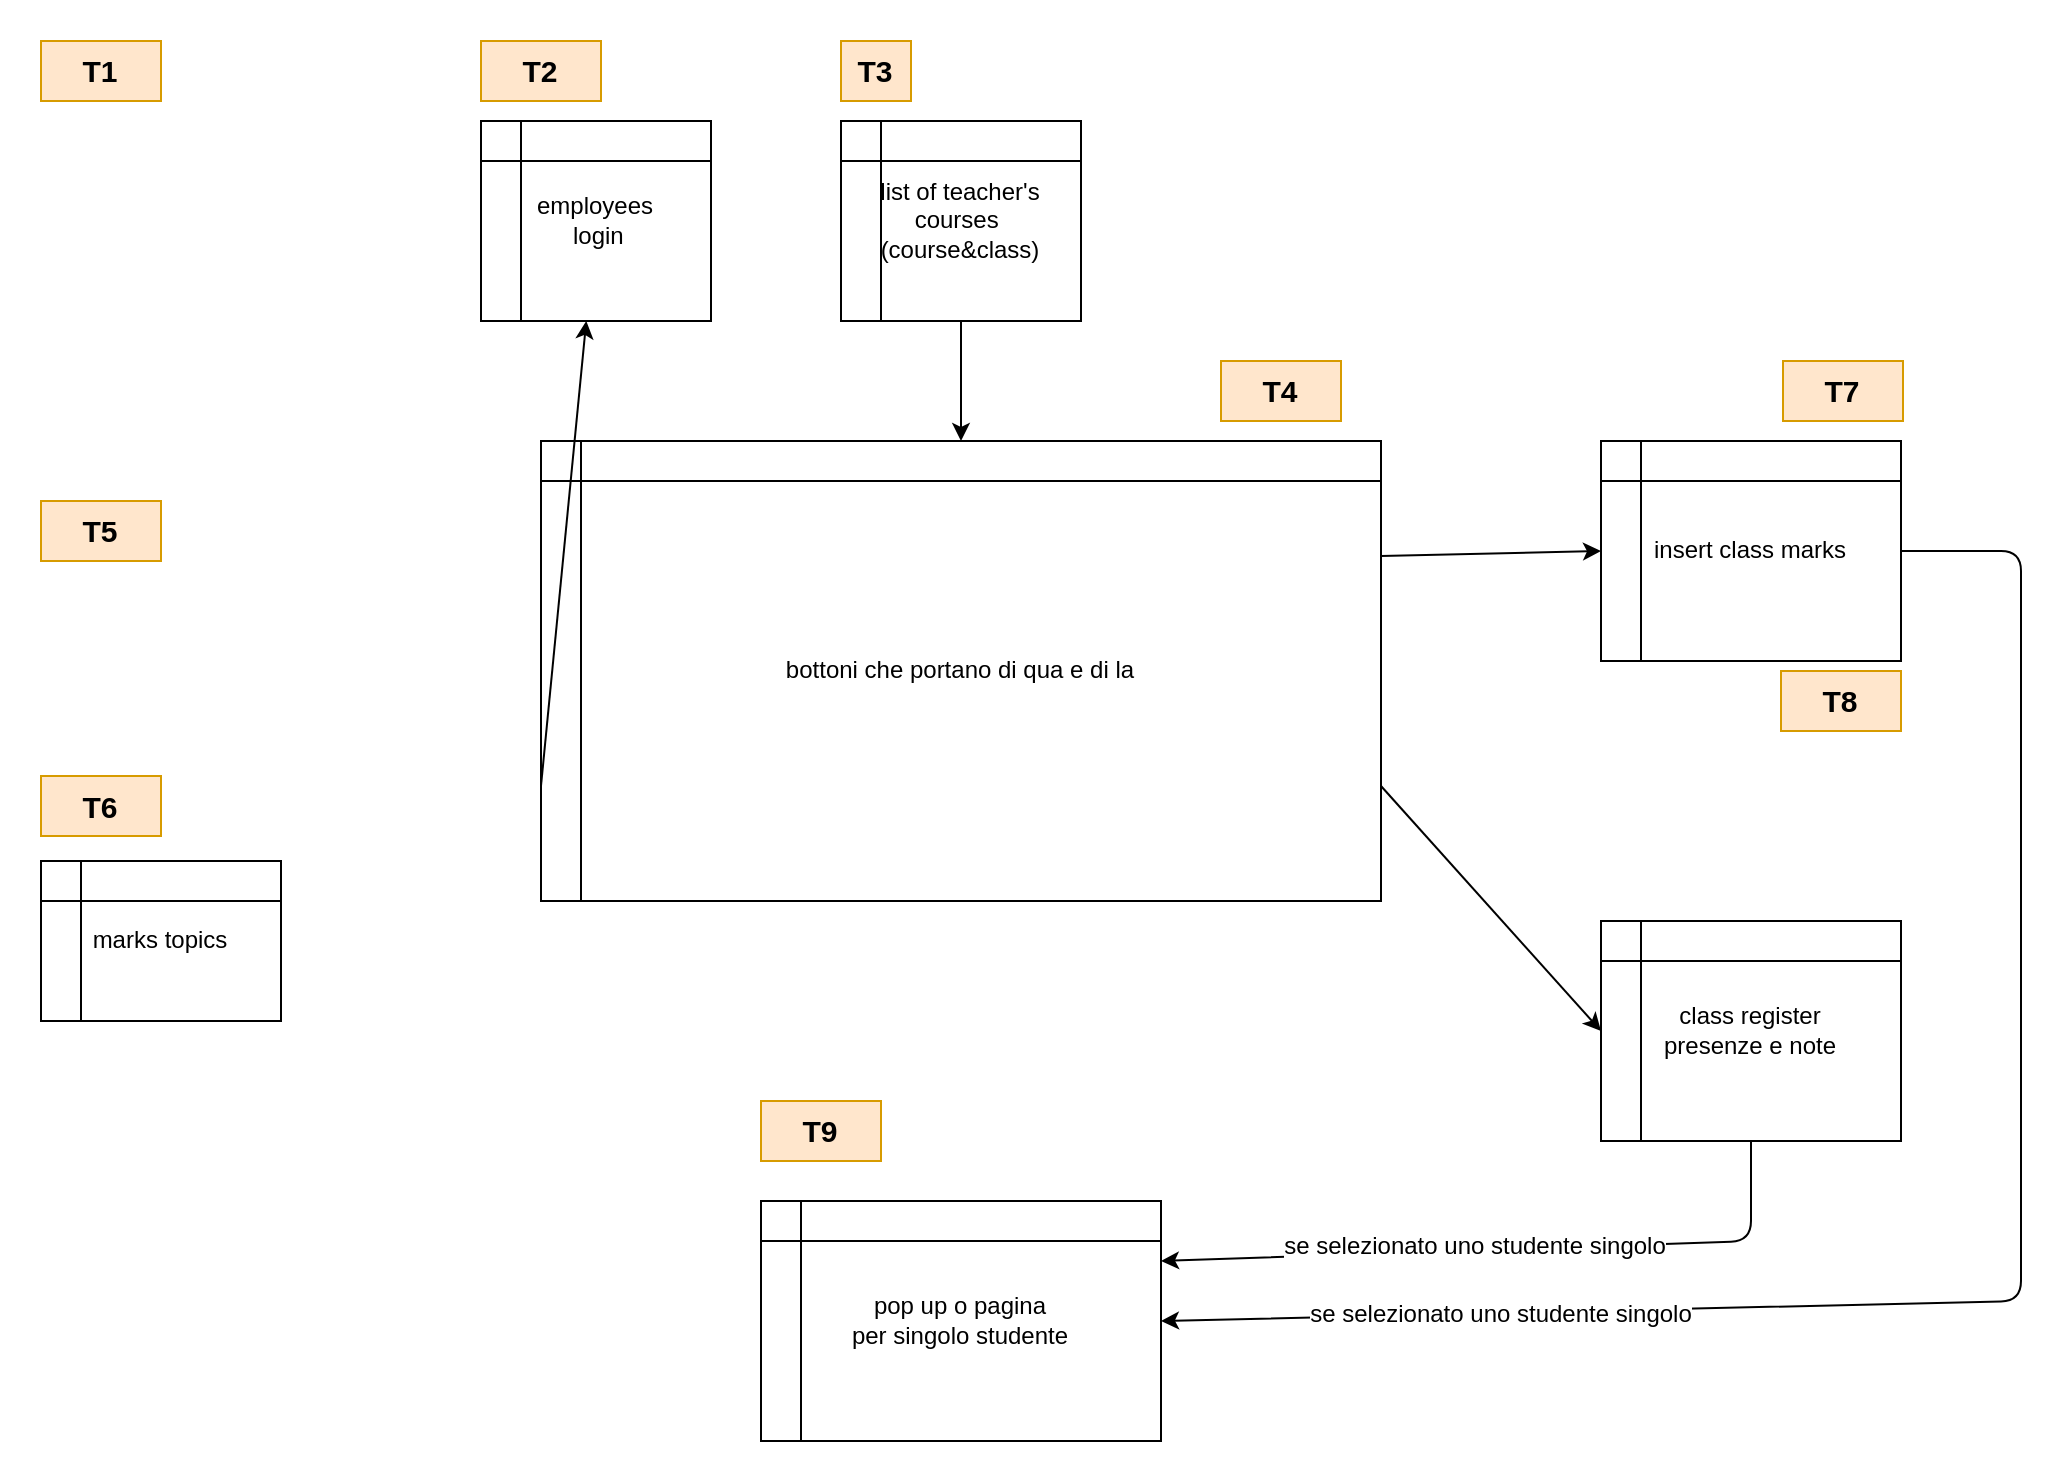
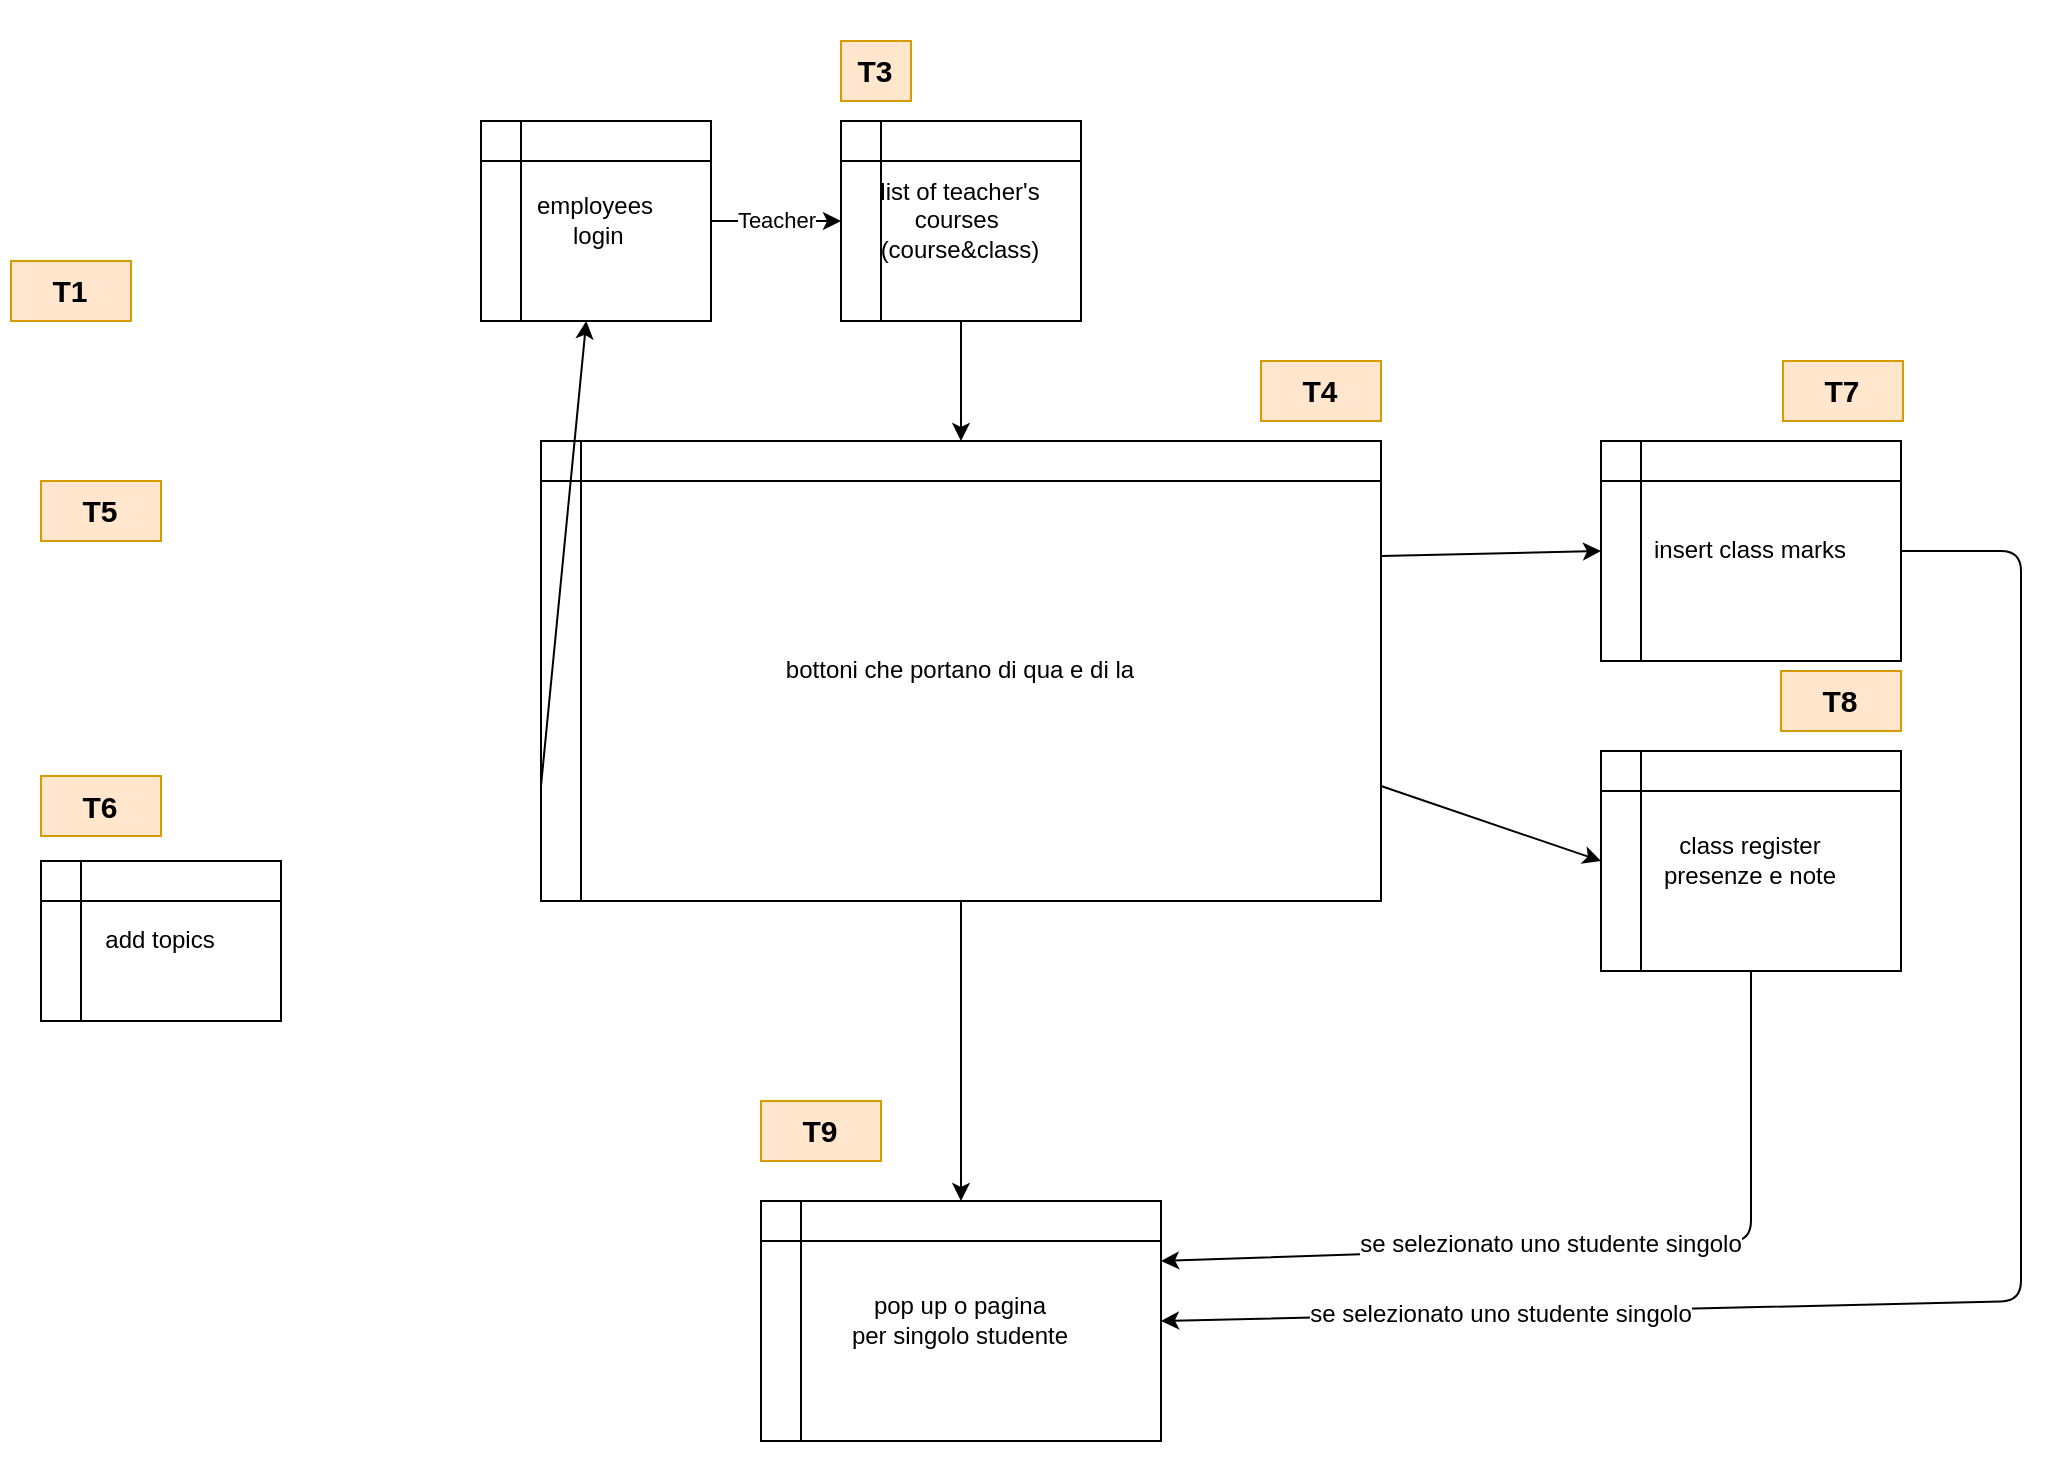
node "T1": moved (101, 71) -> (71, 291)
node "T2": removed
edge "employees login" -> "list of teacher's courses (course&class)": added, label "Teacher"
node "T4": moved (1281, 391) -> (1321, 391)
node "T5": moved (101, 531) -> (101, 511)
node "marks topics": label "marks topics" -> "add topics"
node "class register presenze e note": moved (1751, 1031) -> (1751, 861)
edge "bottoni che portano di qua e di la" -> "pop up o pagina per singolo studente": added
